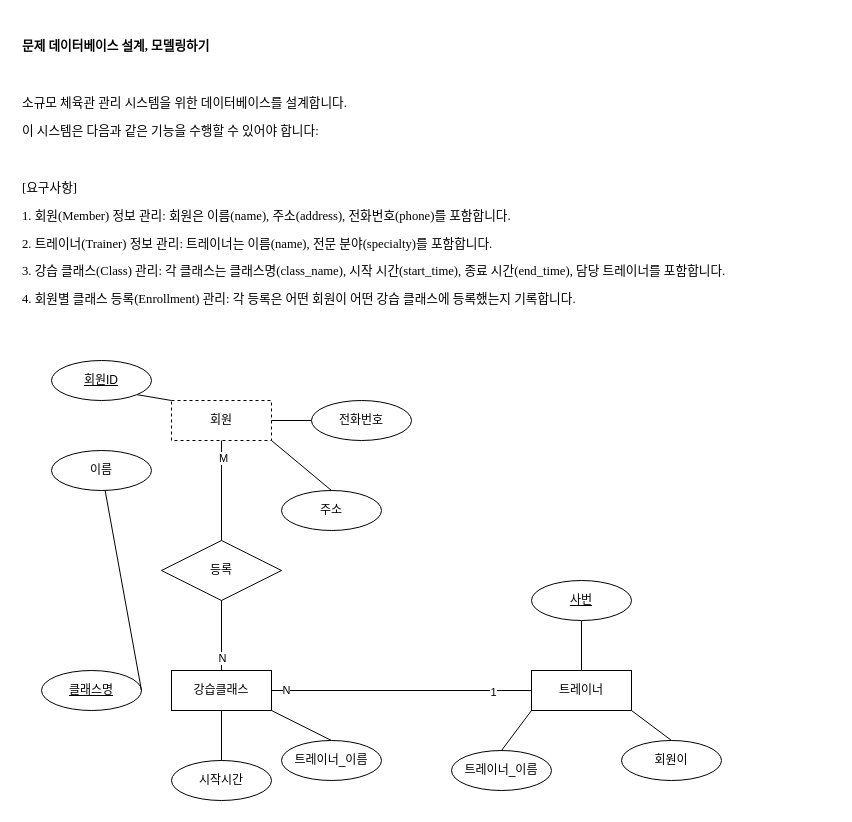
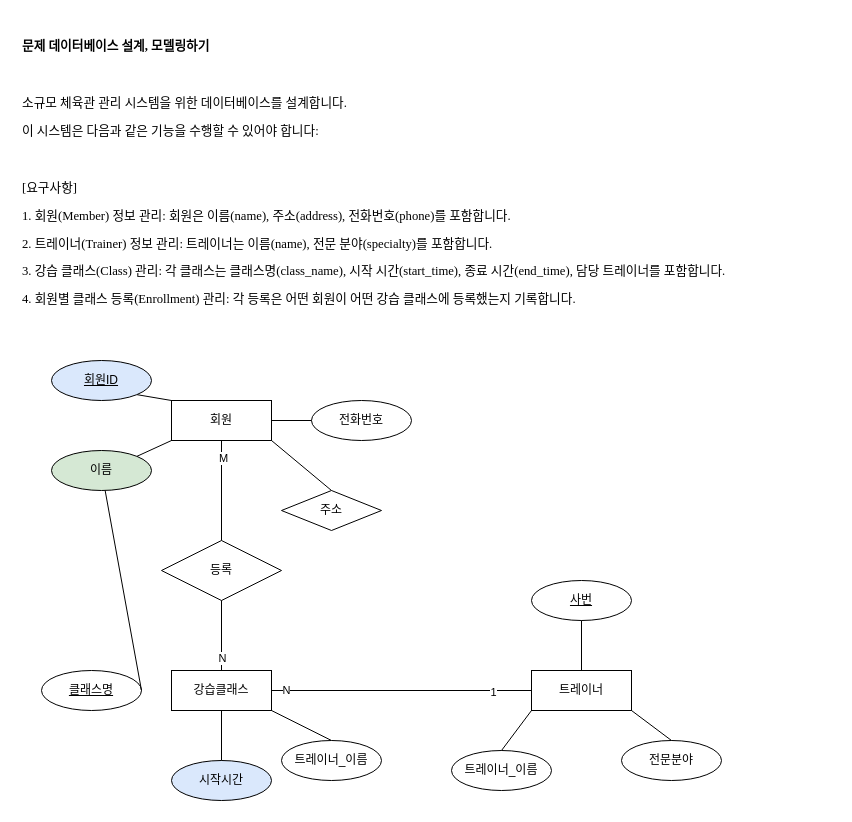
node "회원ID": fillcolor #ffffff -> #dae8fc
node "회원": style dashed -> solid
edge "회원" -- "이름": added
node "이름": fillcolor #ffffff -> #d5e8d4
node "주소": shape ellipse -> diamond
node "회원이": label "회원이" -> "전문분야"
node "시작시간": fillcolor #ffffff -> #dae8fc
